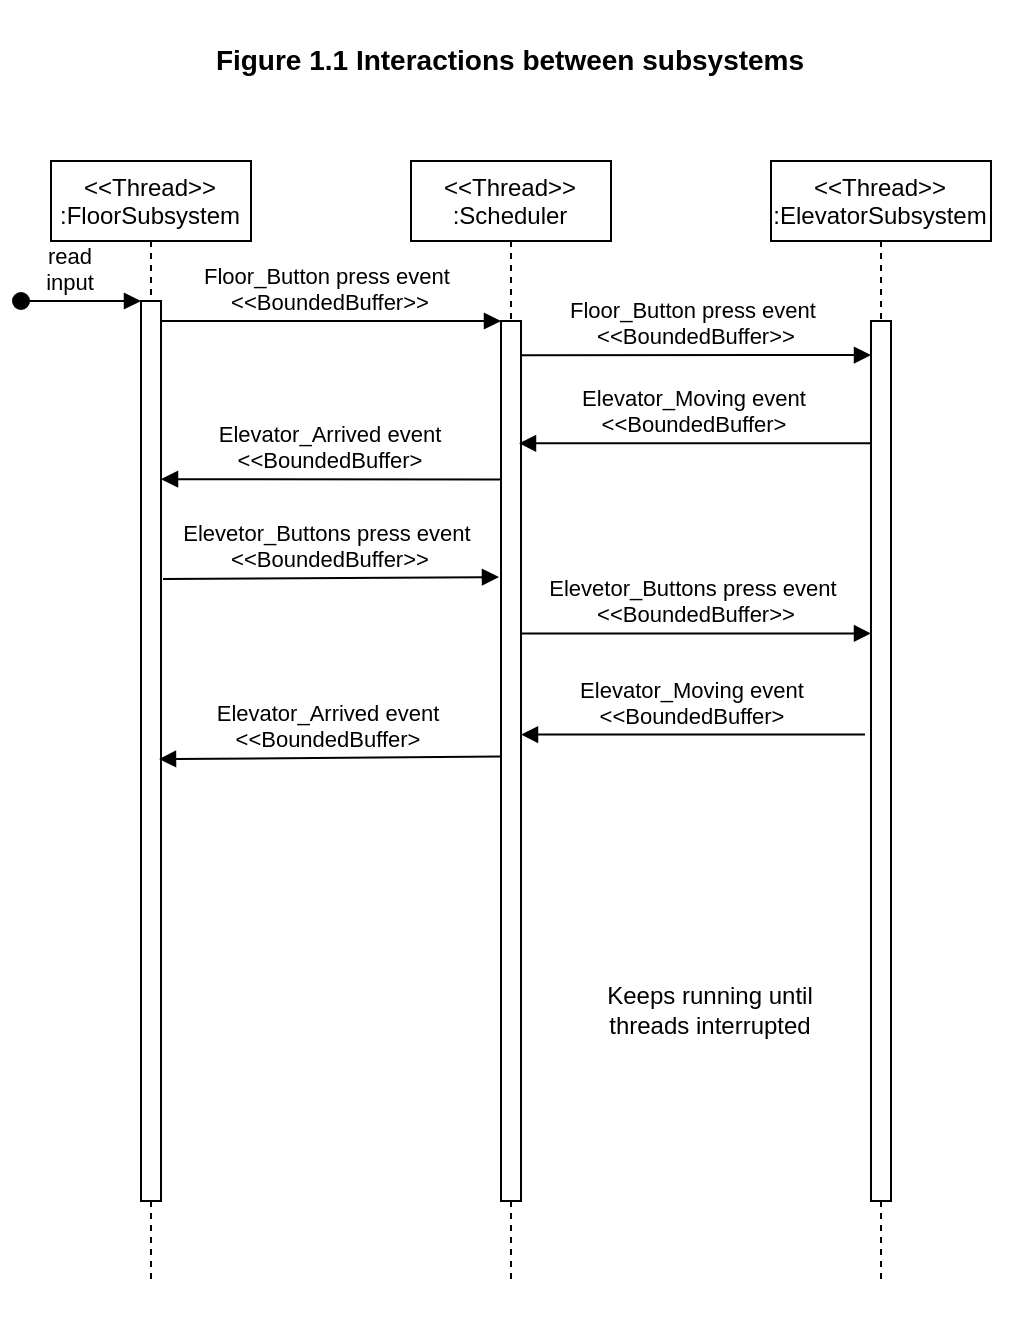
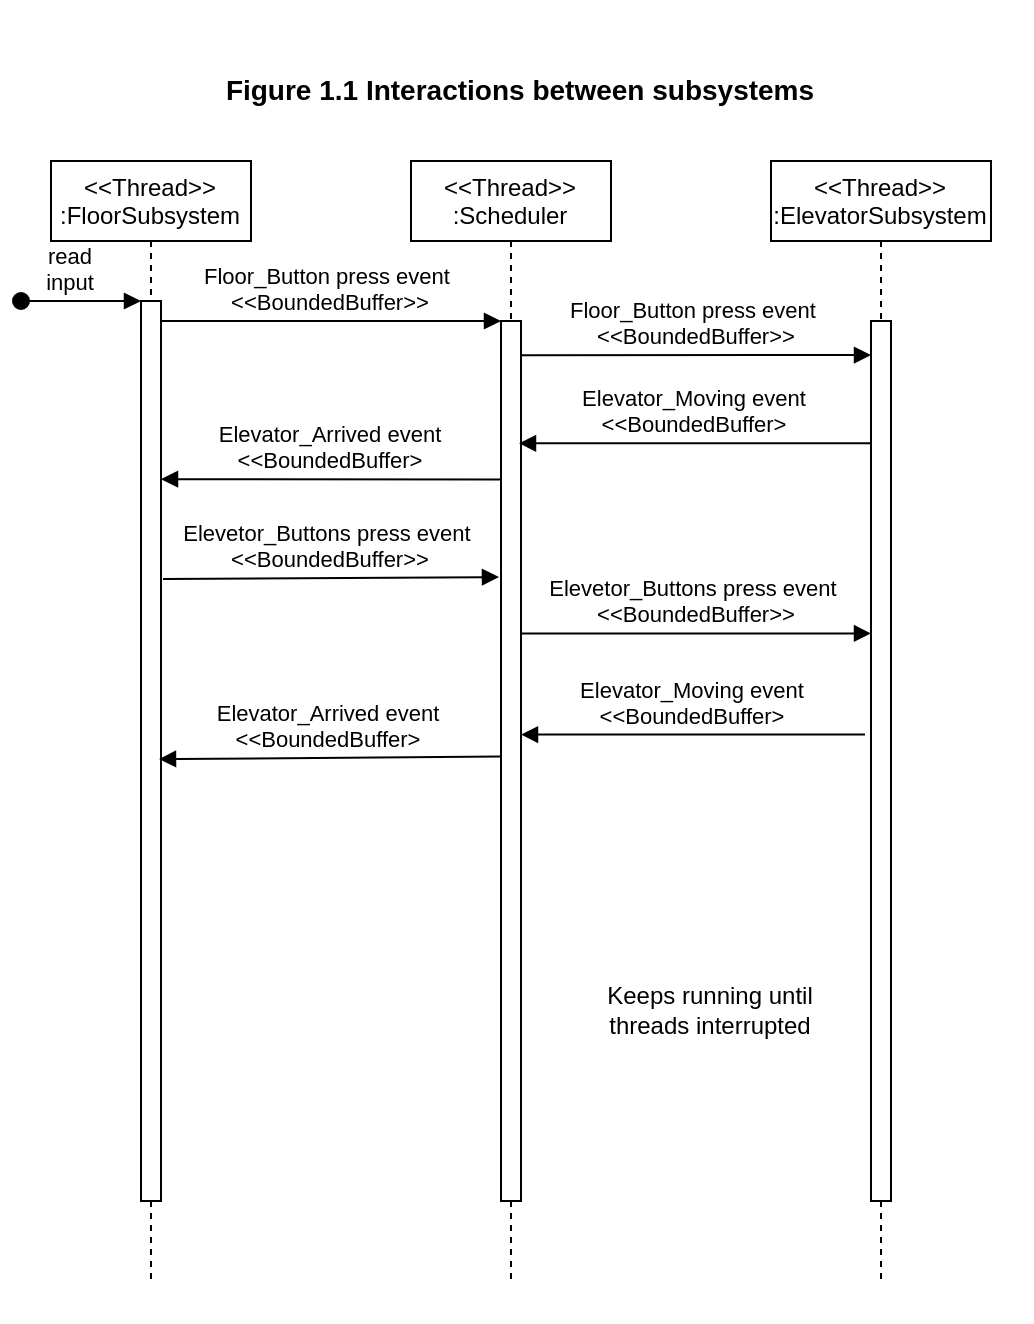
node "Figure 1.1 Interactions between subsystems": moved (511, 61) -> (521, 91)
